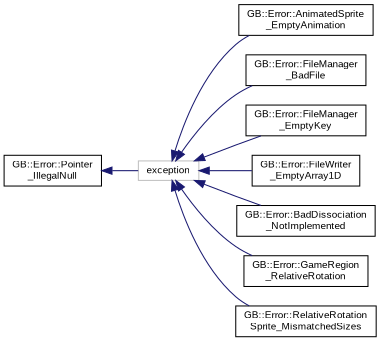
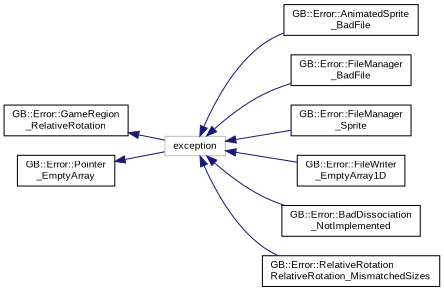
node "GB::Error::AnimatedSprite _EmptyAnimation": label "GB::Error::AnimatedSprite _EmptyAnimation" -> "GB::Error::AnimatedSprite _BadFile"
node "GB::Error::FileManager _EmptyKey": label "GB::Error::FileManager _EmptyKey" -> "GB::Error::FileManager _Sprite"
node "GB::Error::Pointer _IllegalNull": label "GB::Error::Pointer _IllegalNull" -> "GB::Error::Pointer _EmptyArray"
edge "GB::Error::GameRegion _RelativeRotation" -> "exception": reversed
node "GB::Error::RelativeRotation Sprite_MismatchedSizes": label "GB::Error::RelativeRotation Sprite_MismatchedSizes" -> "GB::Error::RelativeRotation RelativeRotation_MismatchedSizes"
